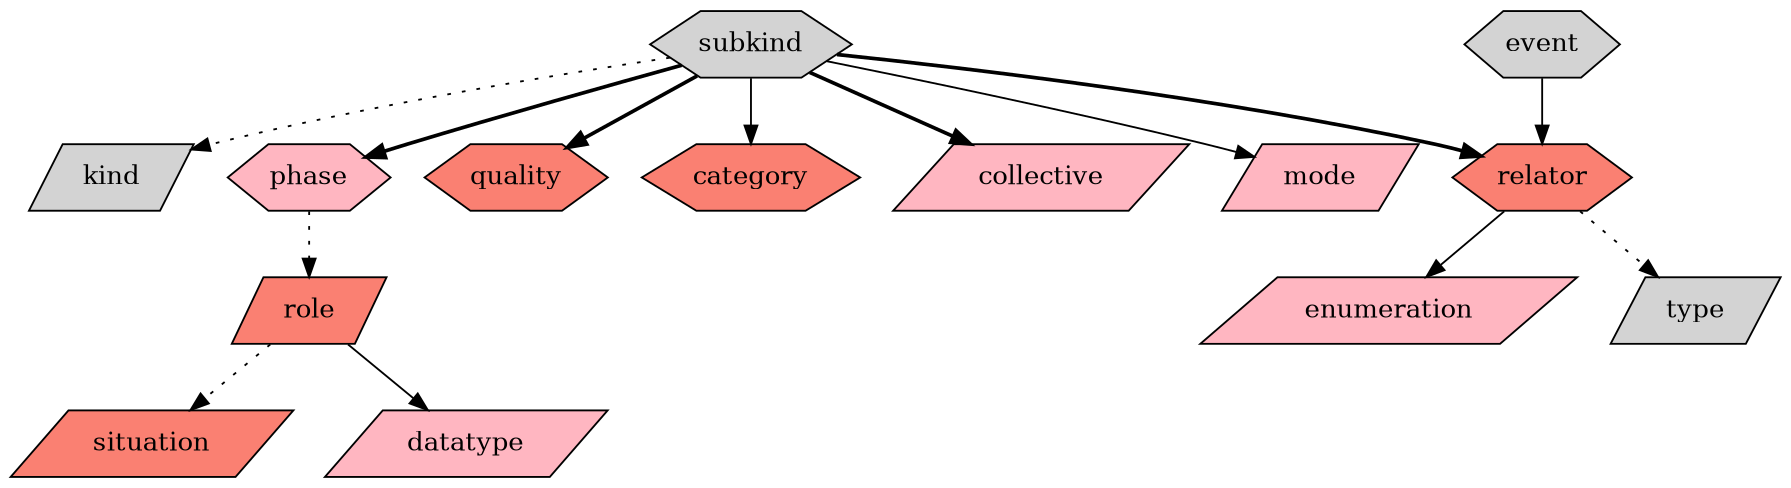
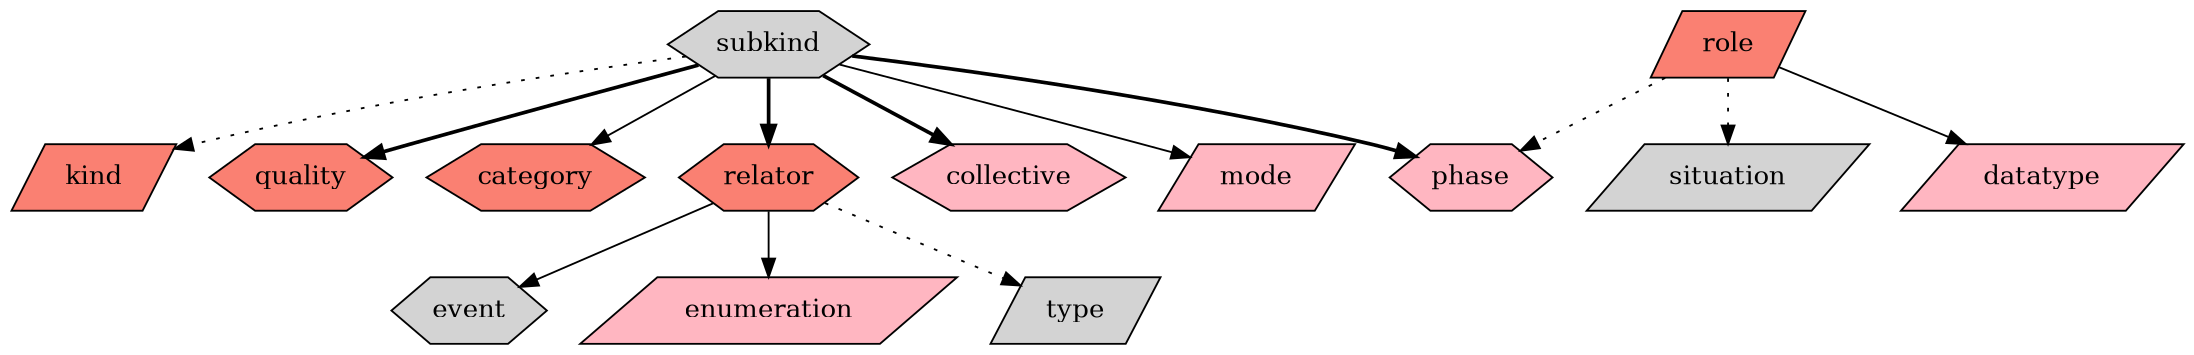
edge "event" -> "relator": reversed
node "kind": fillcolor lightgrey -> salmon
node "collective": shape parallelogram -> hexagon
edge "phase" -> "role": reversed
node "situation": fillcolor salmon -> lightgrey
